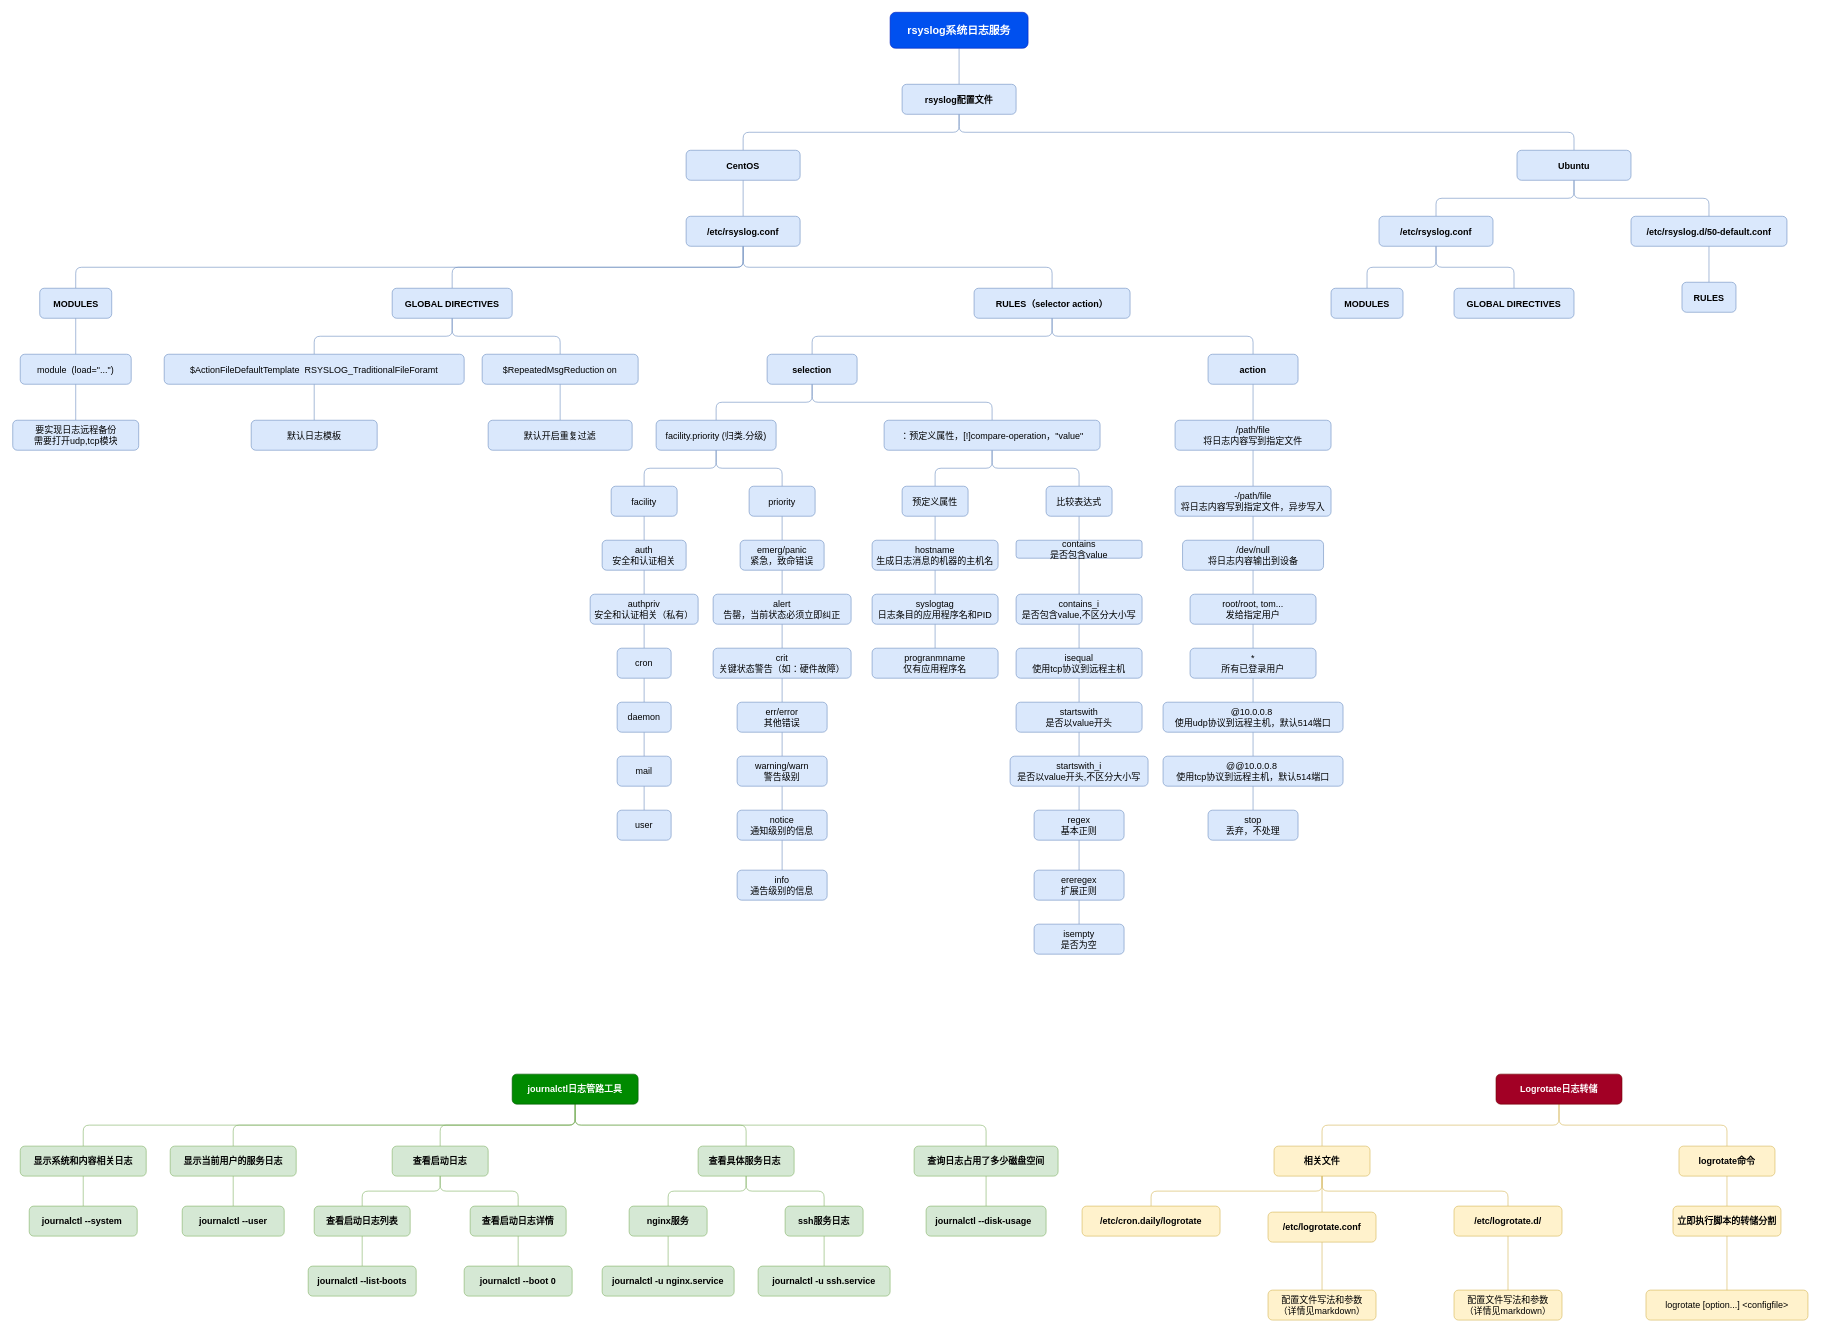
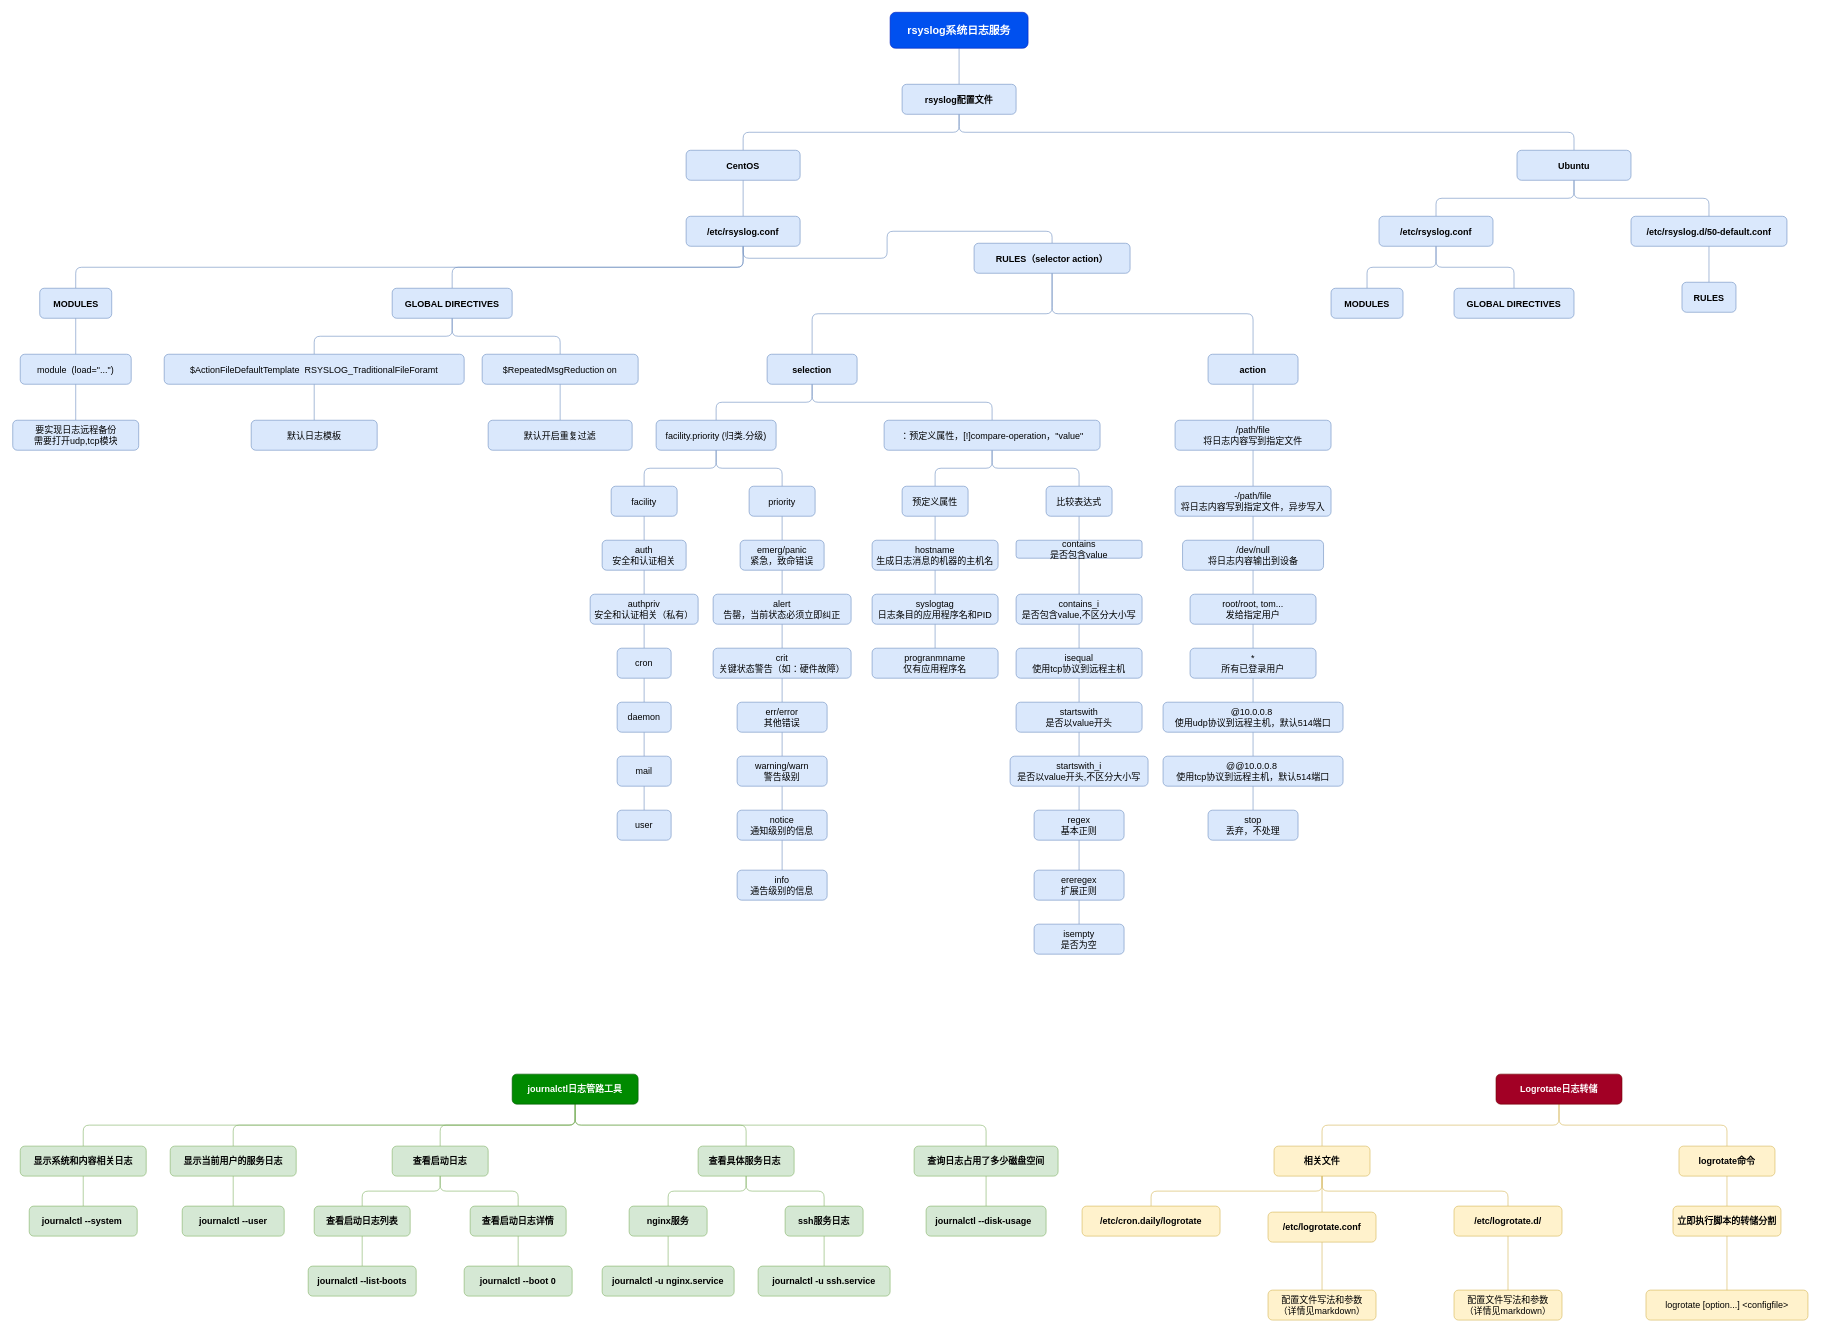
node "RULES（selector action）": moved (1052, 303) -> (1052, 258)
